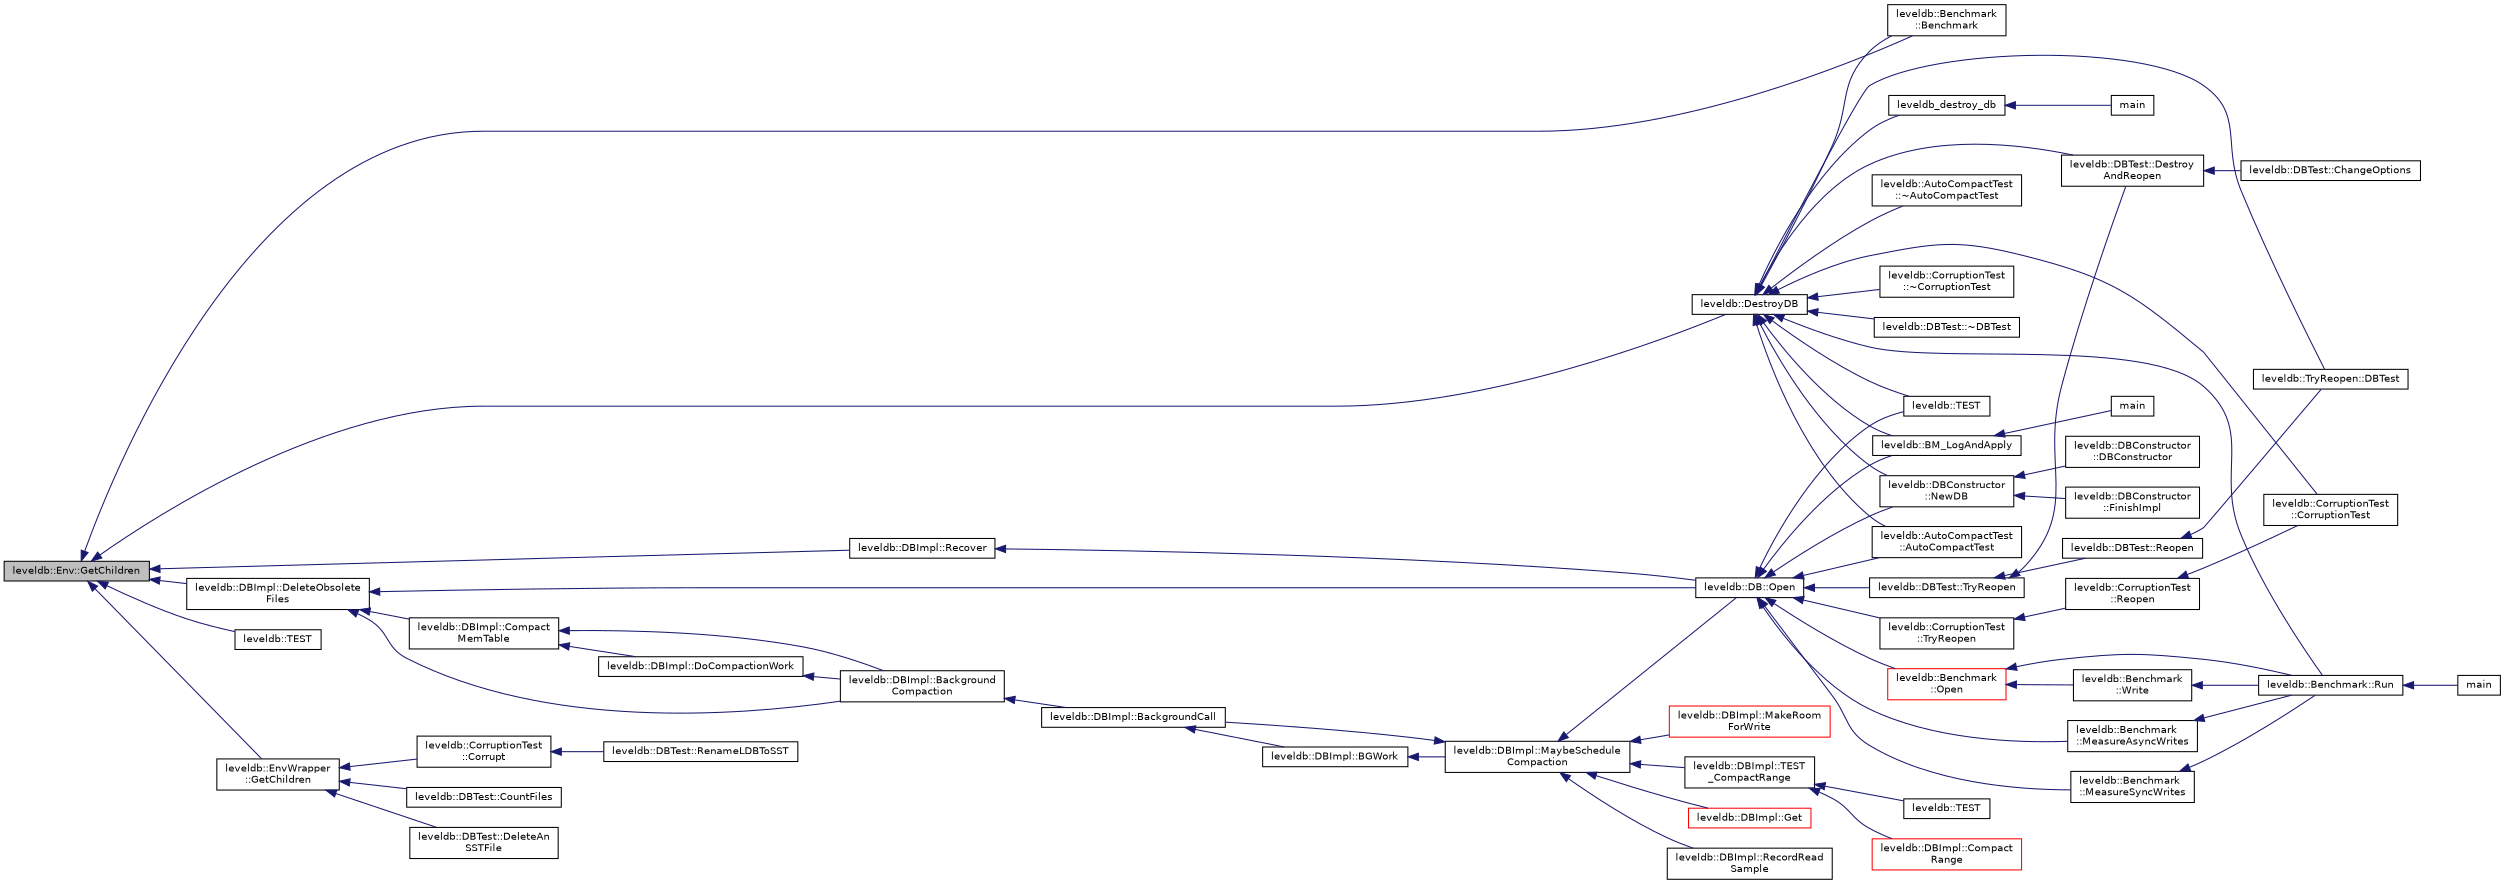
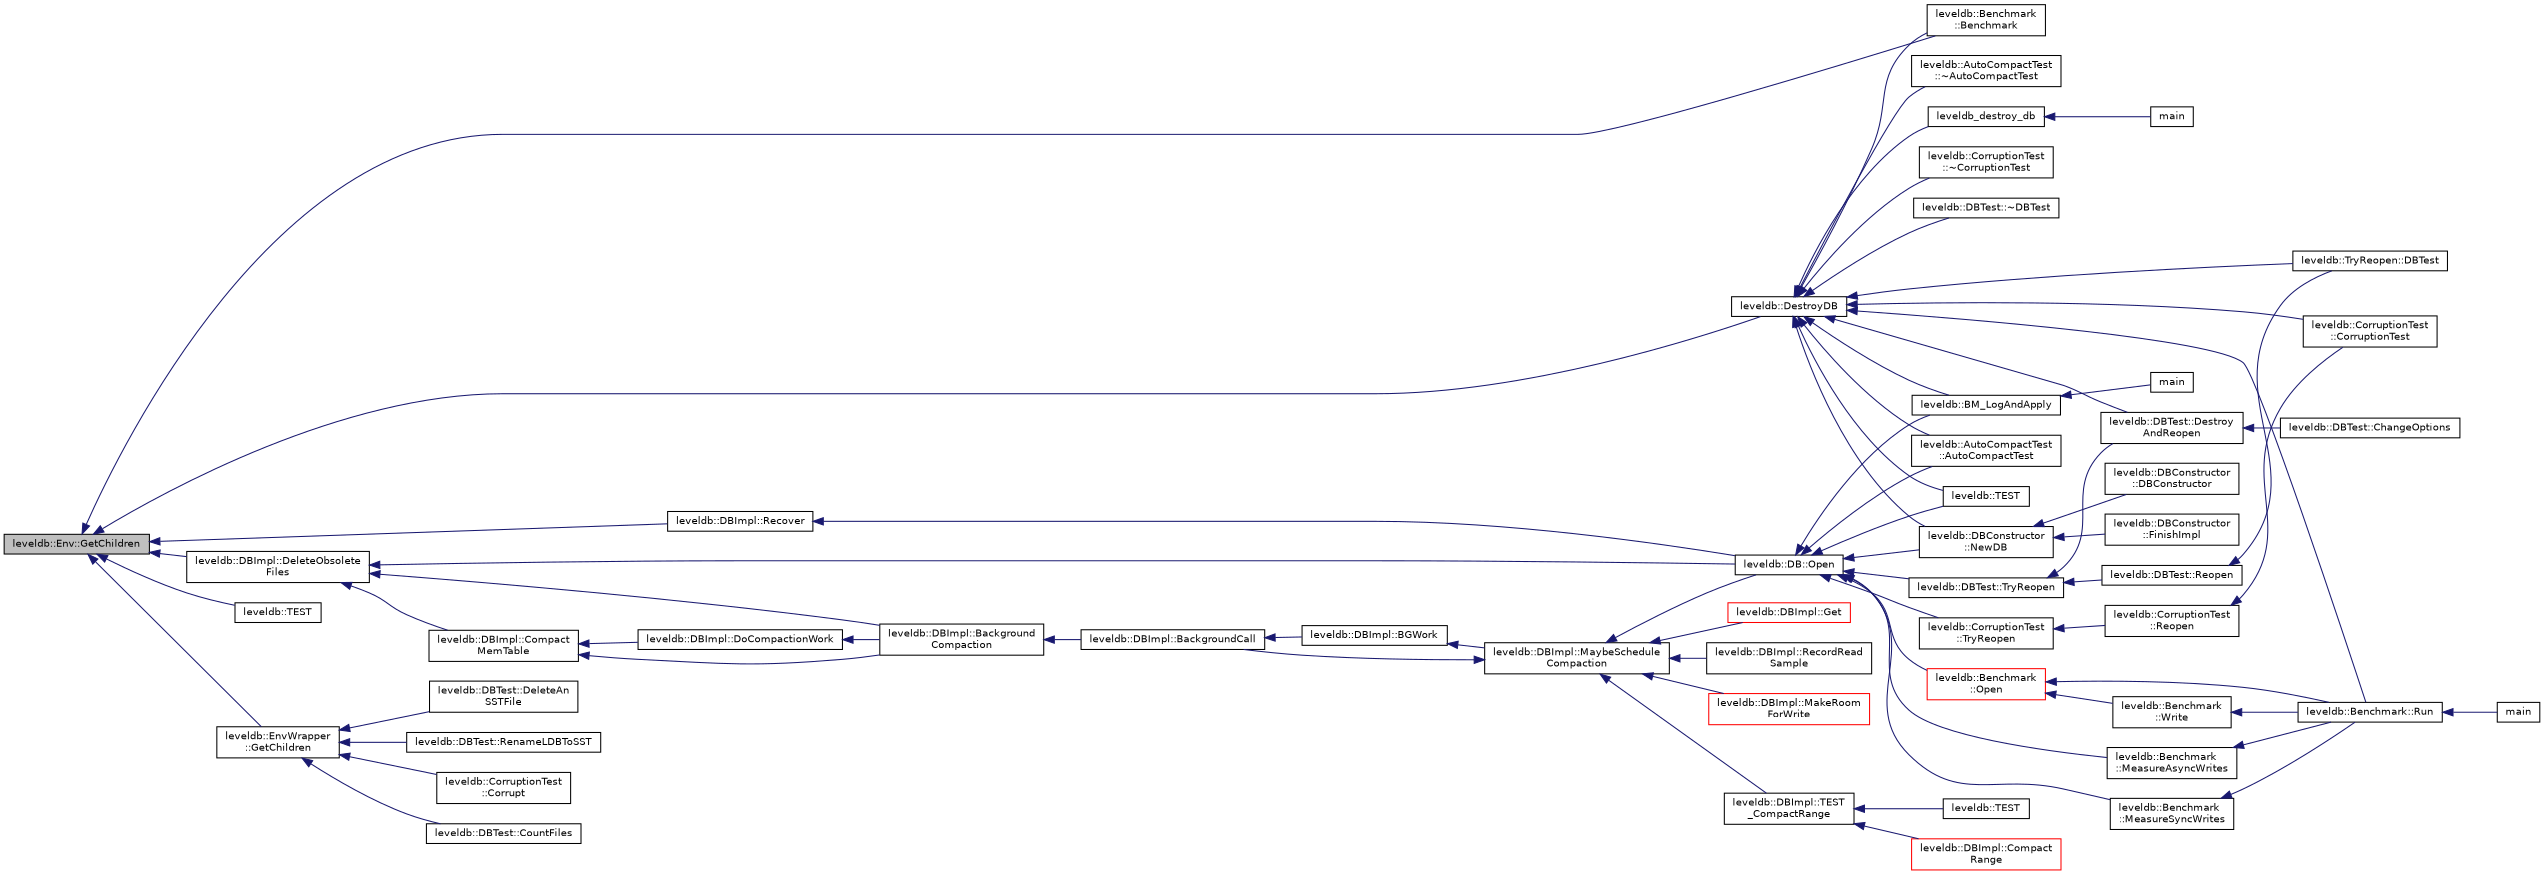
edge "leveldb::DBTest::RenameLDBToSST" -> "leveldb::CorruptionTest ::Corrupt": now "leveldb::DBTest::RenameLDBToSST" -> "leveldb::EnvWrapper ::GetChildren"
